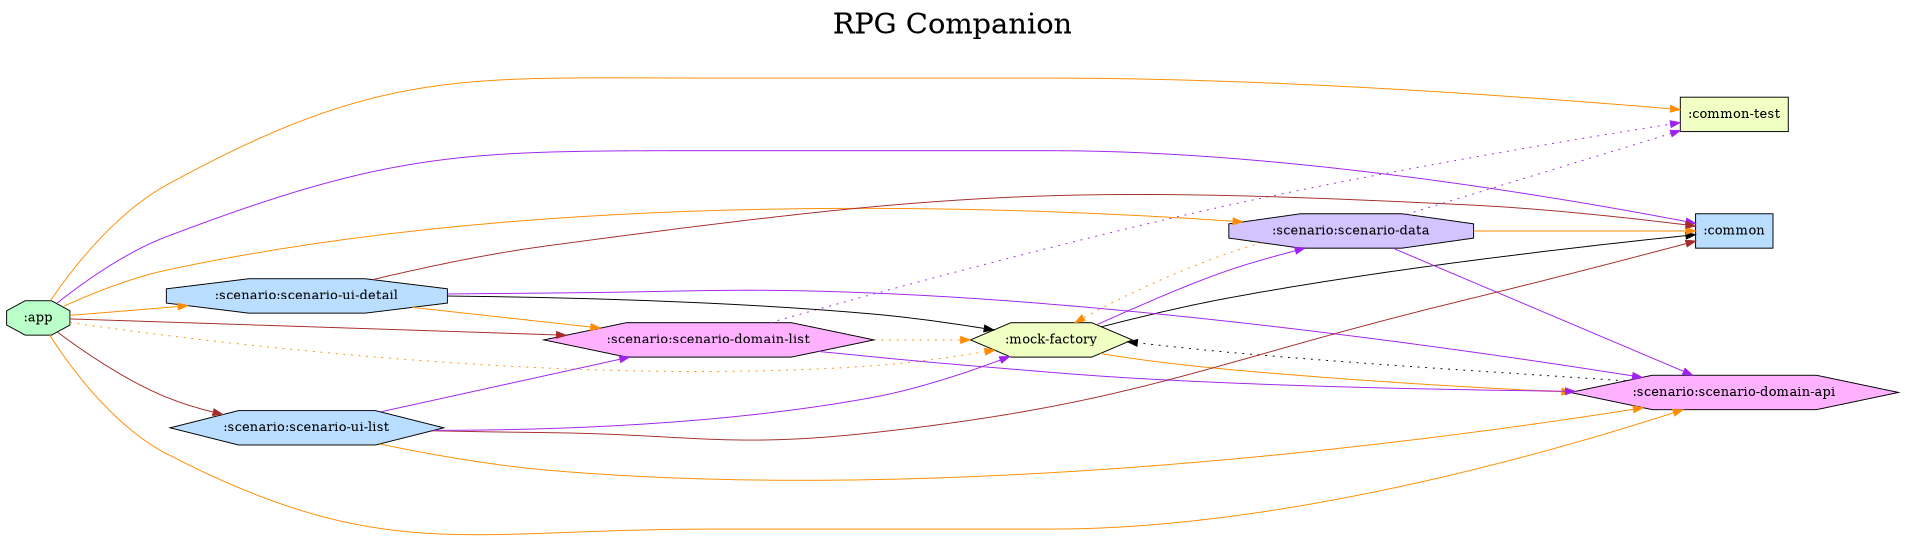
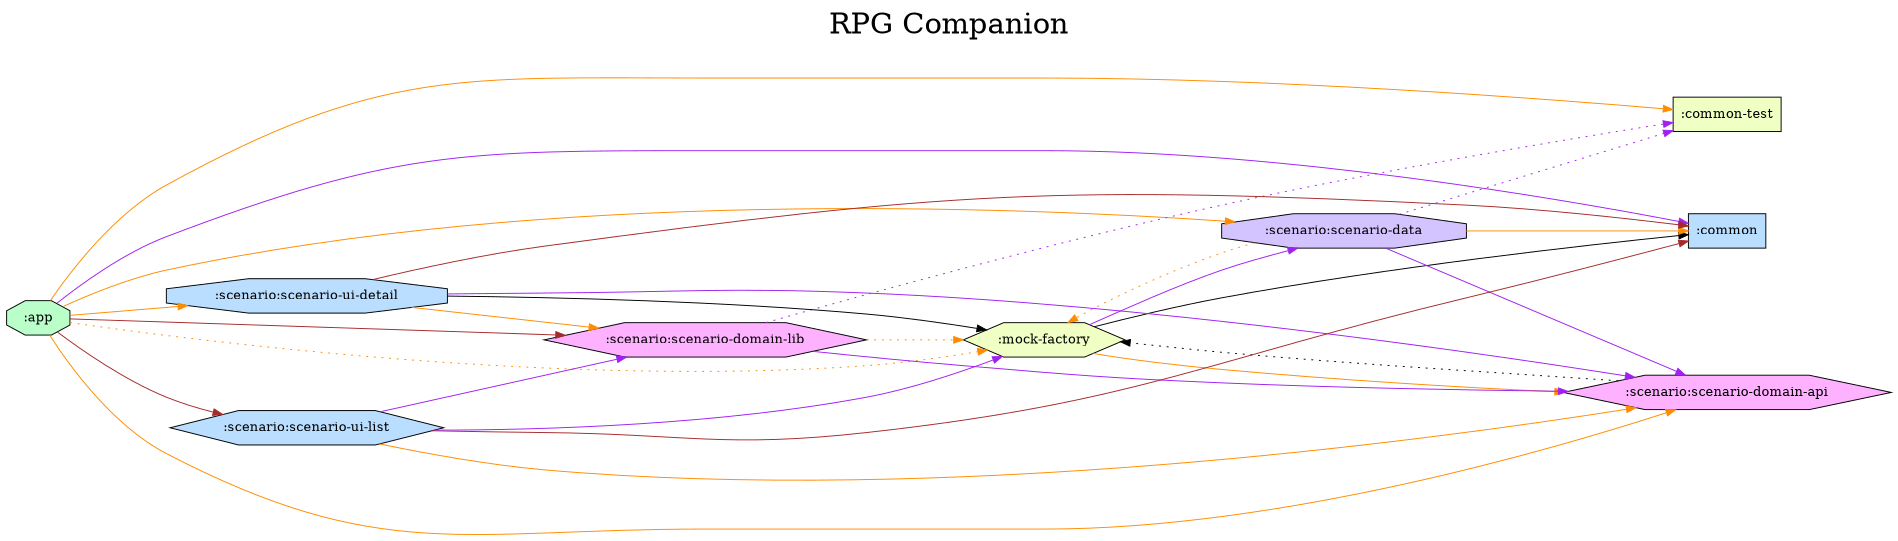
node ":scenario:scenario-domain-list": label ":scenario:scenario-domain-list" -> ":scenario:scenario-domain-lib"
